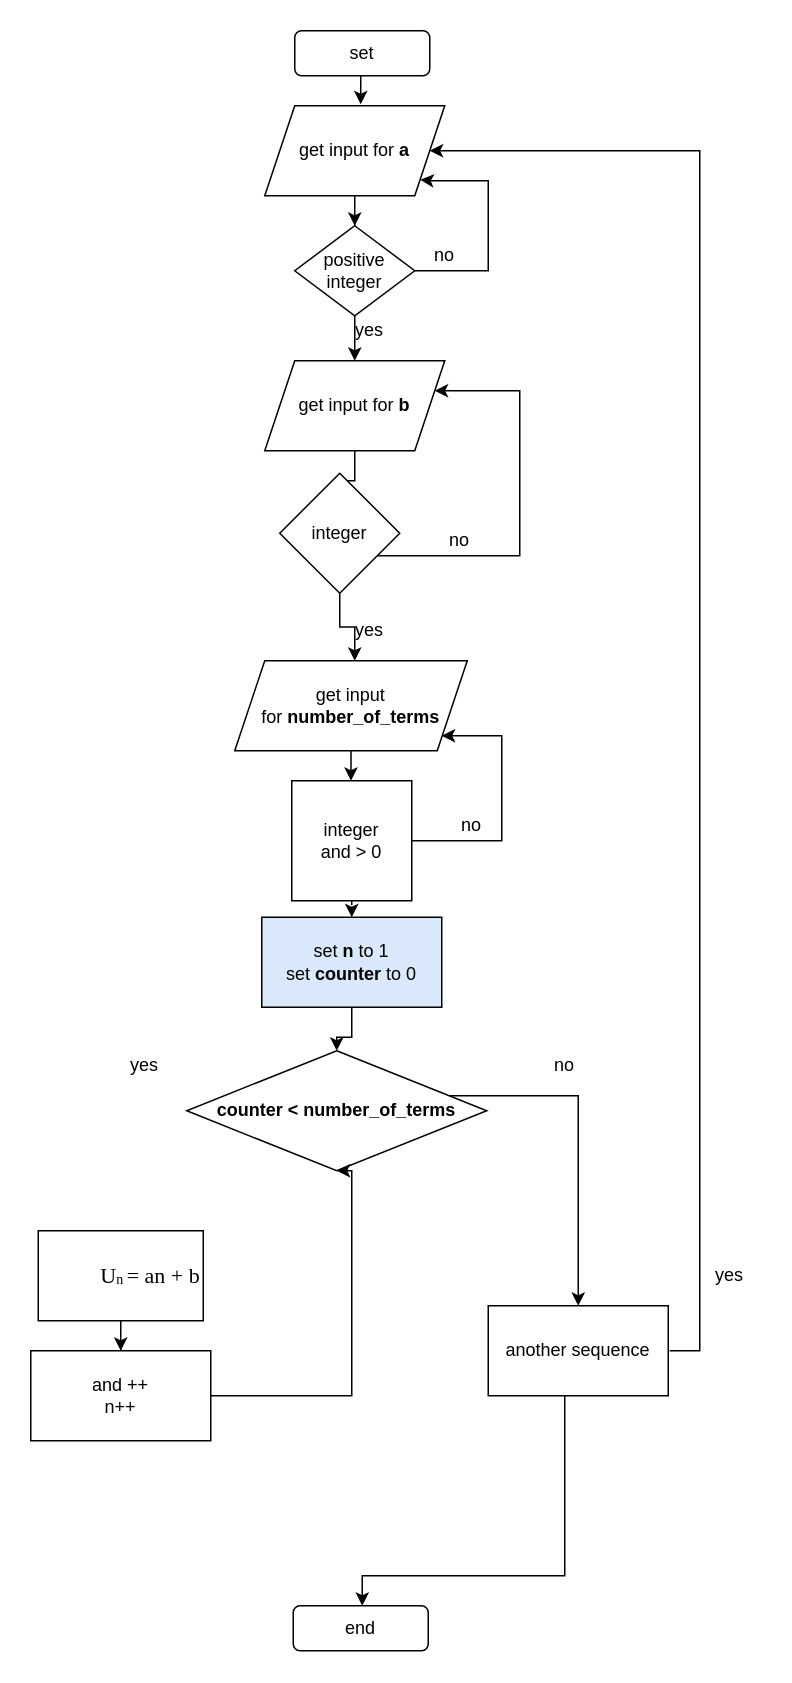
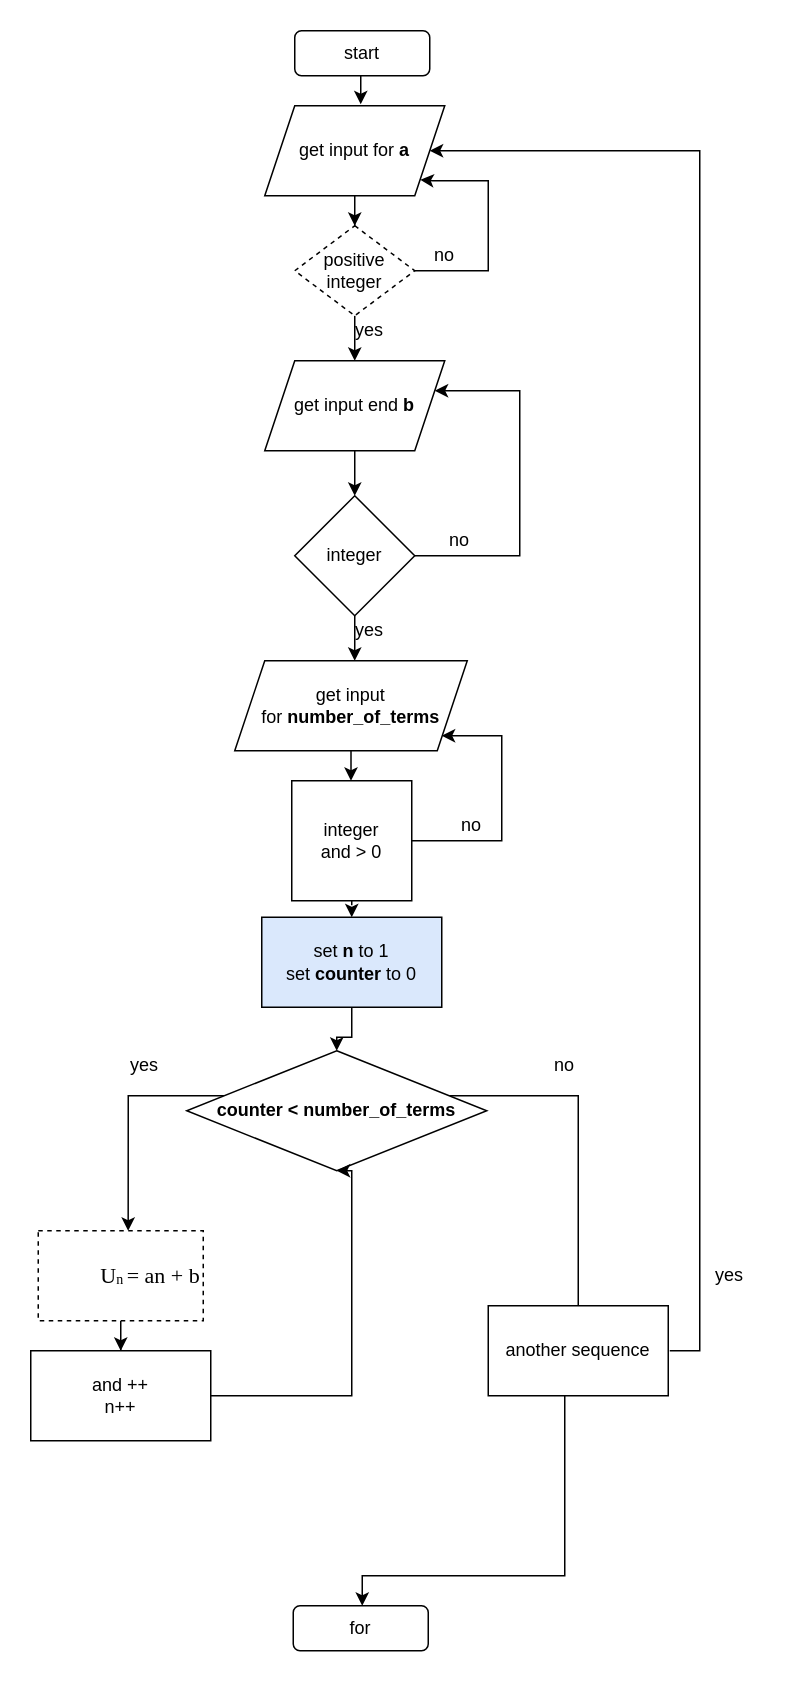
node "set": label "set" -> "start"
node "positive integer": style solid -> dashed
node "get input for b": label "get input for b" -> "get input end b"
node "integer": moved (340, 533) -> (355, 556)
edge "counter < number_of_terms" -> "Un = an + b": added
node "Un = an + b": style solid -> dashed
edge "counter < number_of_terms" -> "another sequence": arrowhead classic -> none
node "end": label "end" -> "for"
